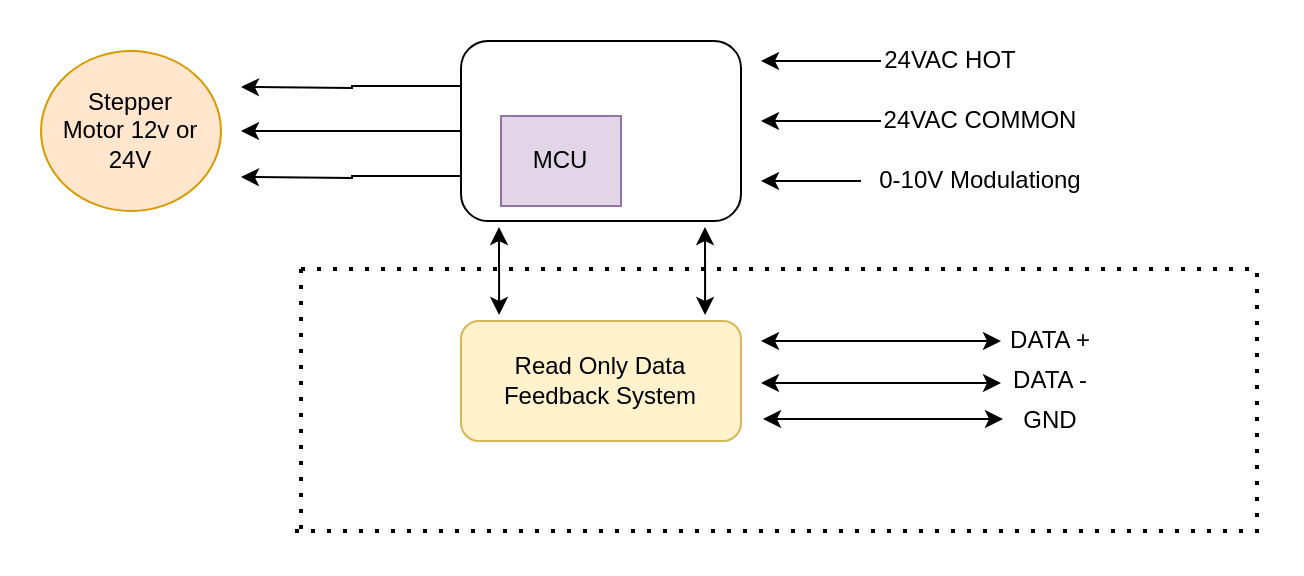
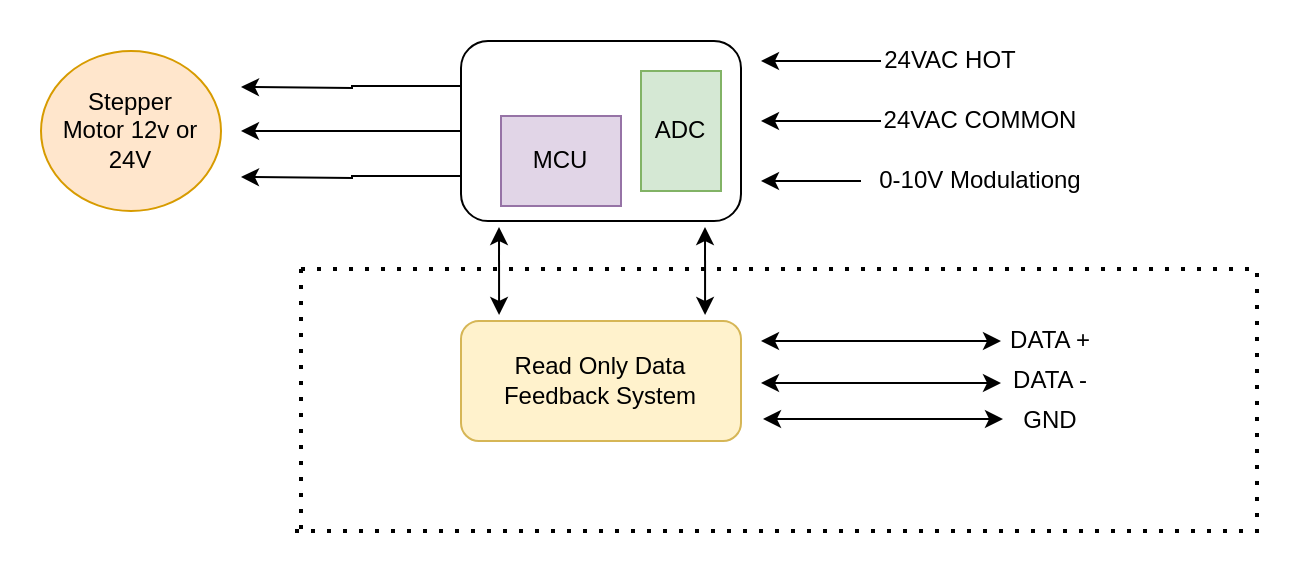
node "ADC": added
